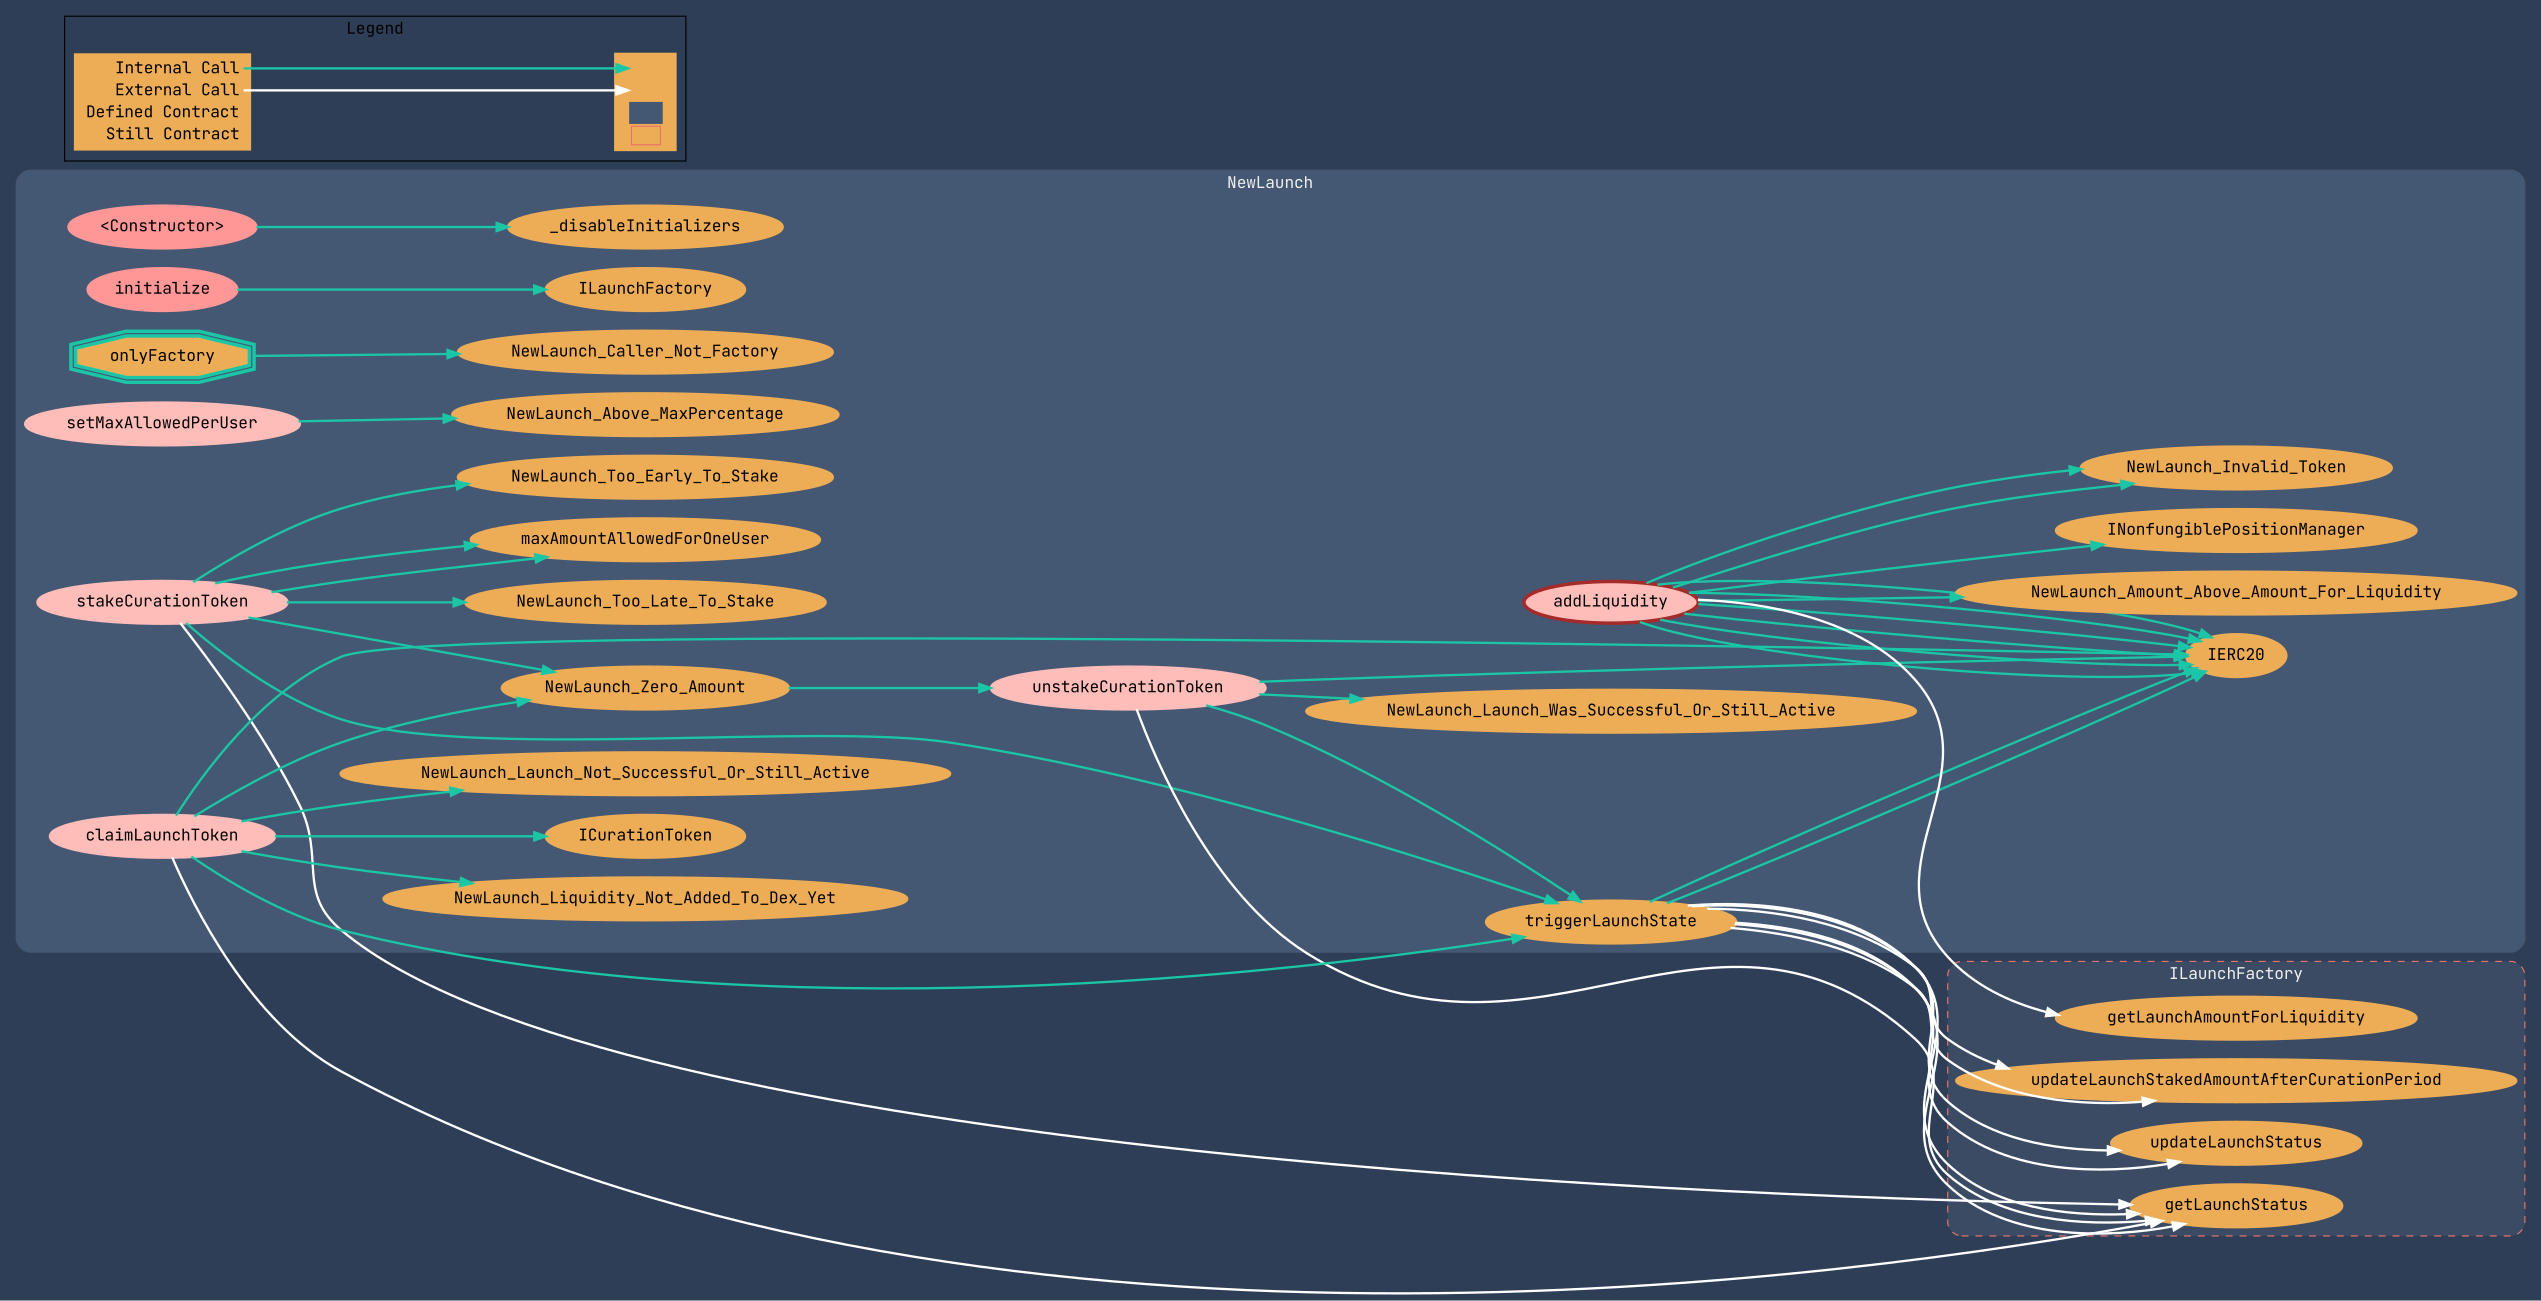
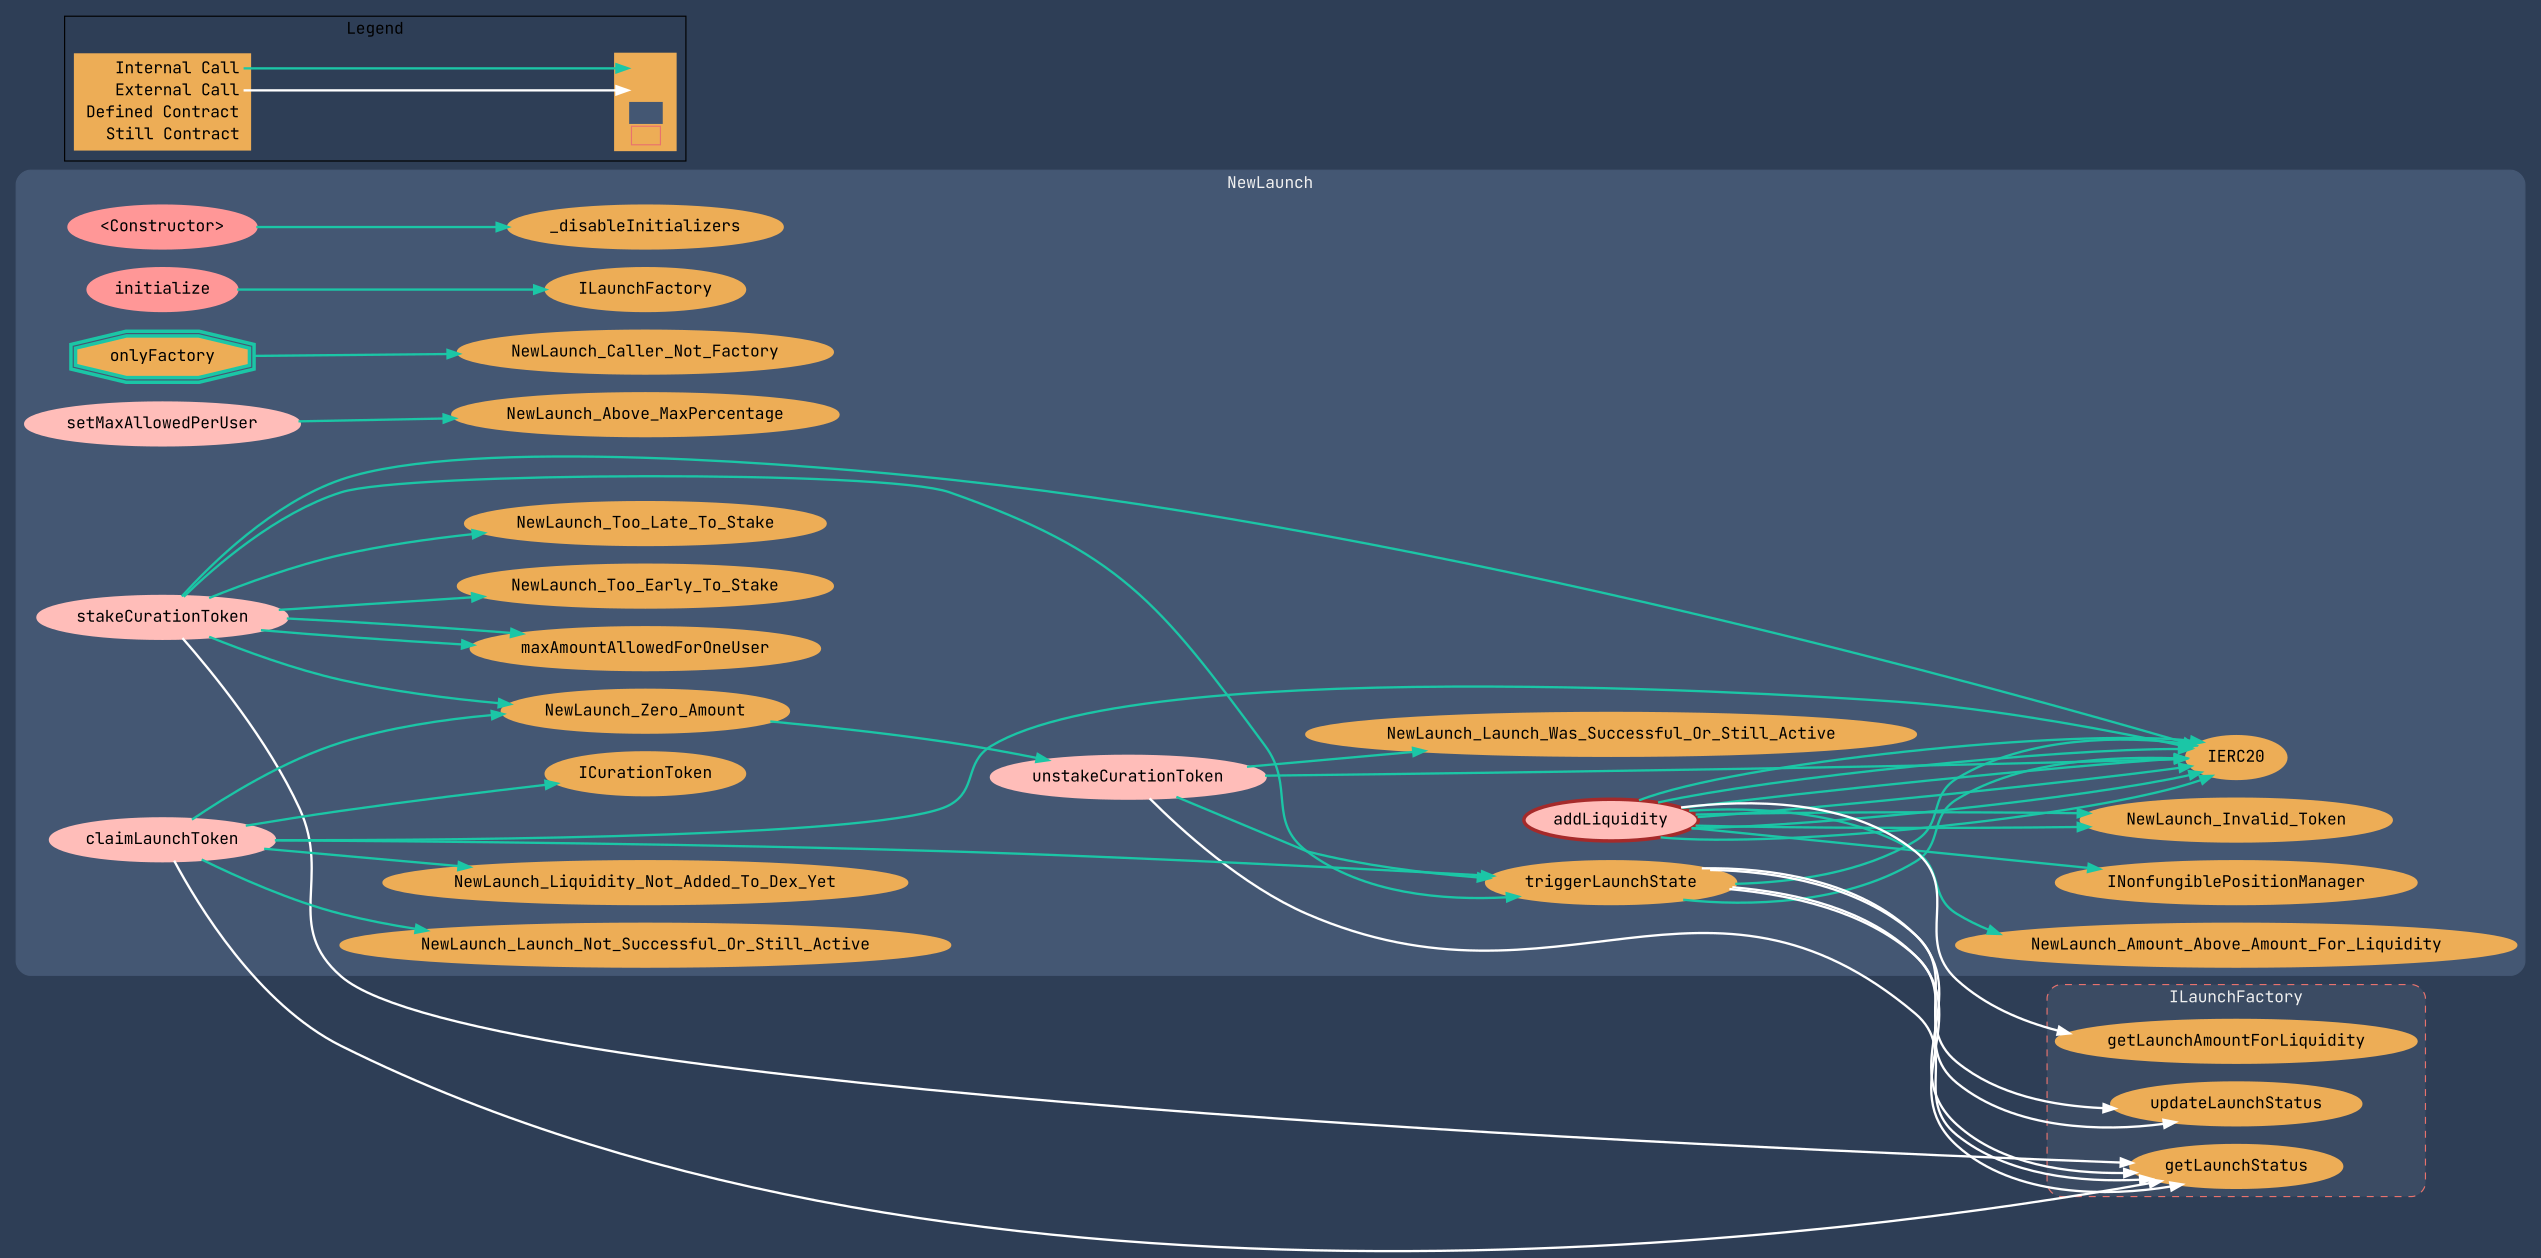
edge "stakeCurationToken" -> "IERC20": added
node "updateLaunchStakedAmountAfterCurationPeriod": removed
